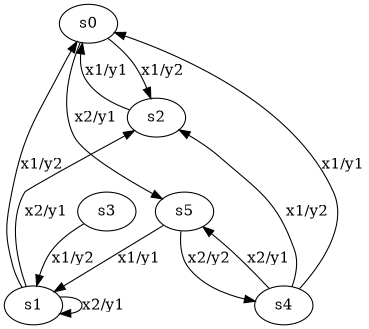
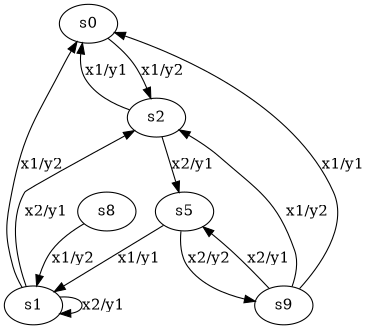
edge "s0" -> "s5": now "s2" -> "s5"
node "s3": label "s3" -> "s8"
node "s4": label "s4" -> "s9"
